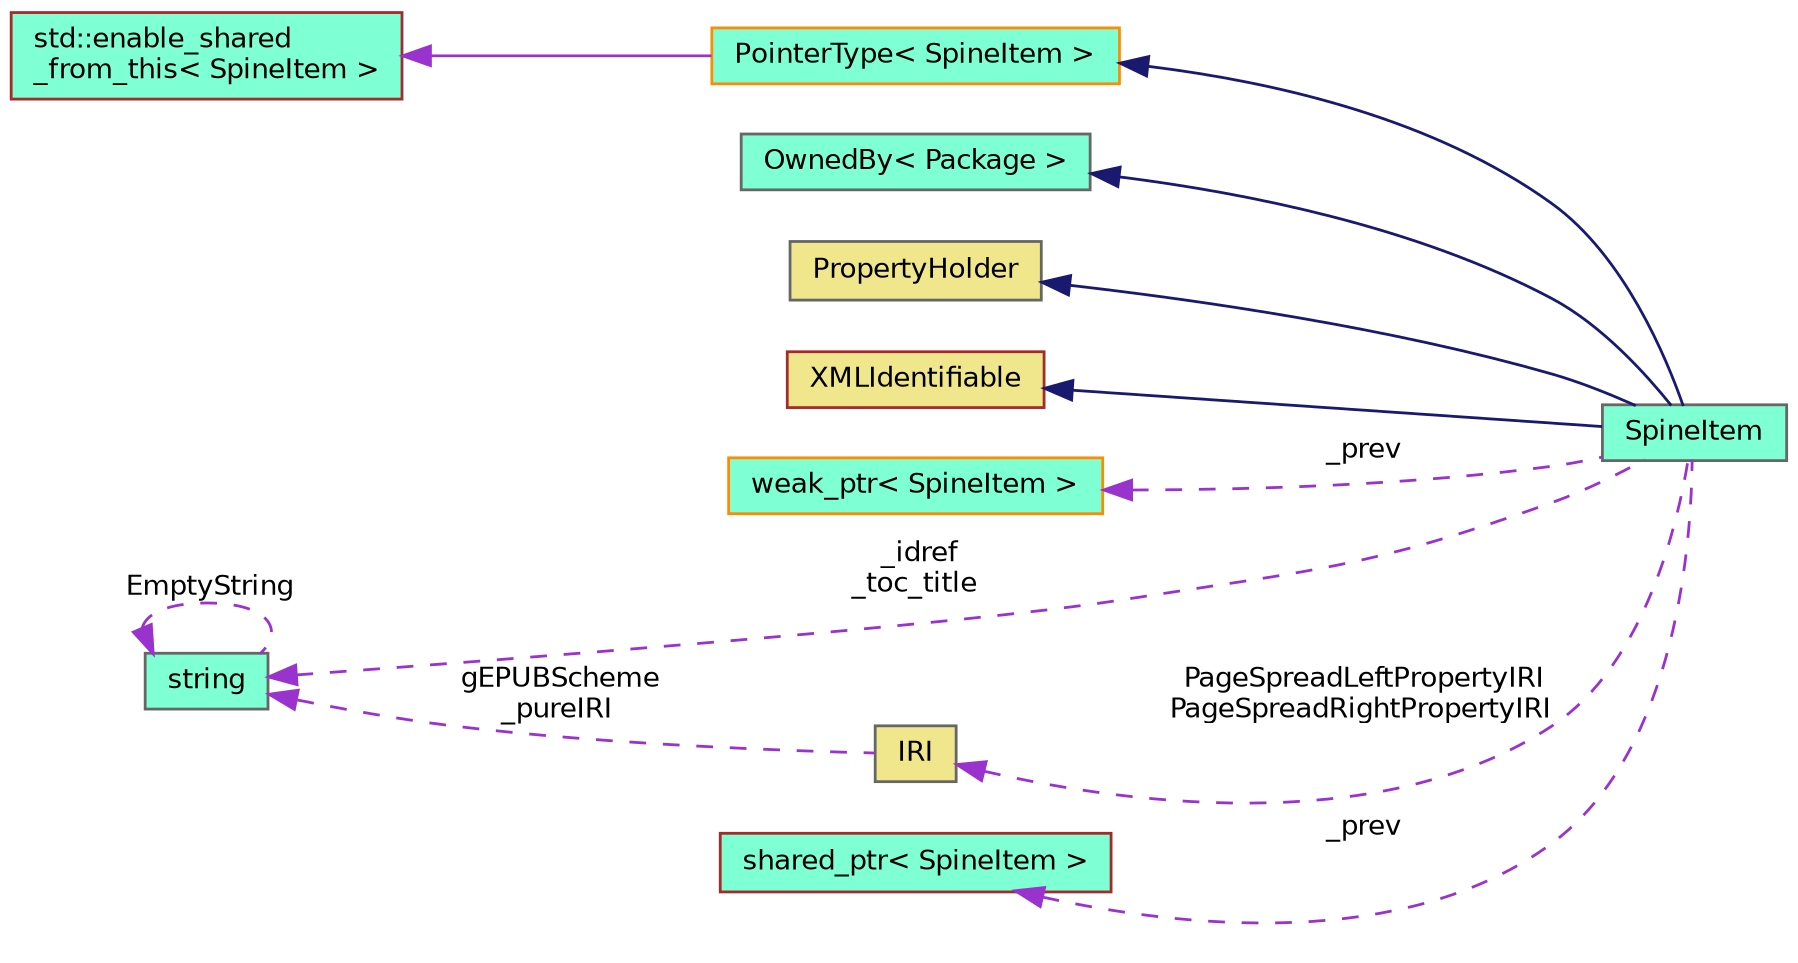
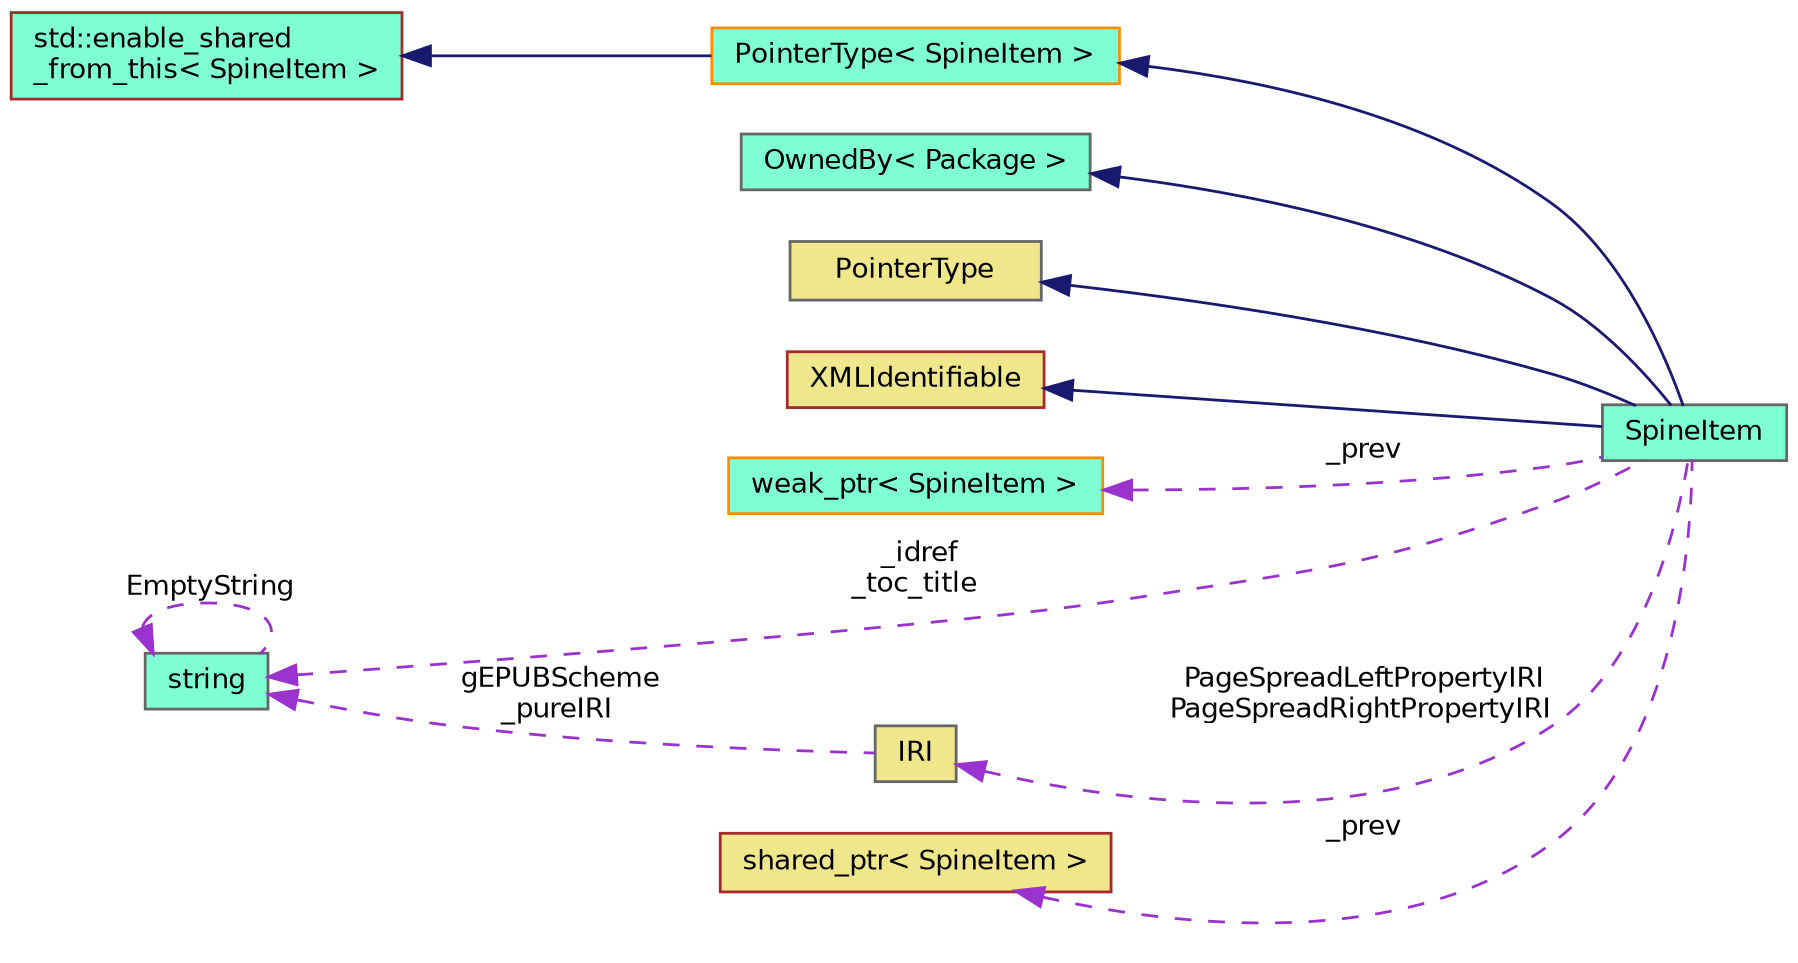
edge "PointerType< SpineItem >" -> "std::enable_shared _from_this< SpineItem >": color darkorchid3 -> midnightblue
node "PropertyHolder": label "PropertyHolder" -> "PointerType"
node "shared_ptr< SpineItem >": fillcolor aquamarine -> khaki
